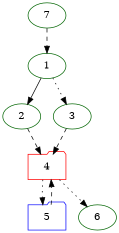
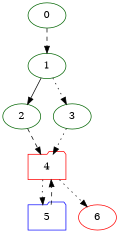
node "7": label "7" -> "0"
edge "3" -> "4": style dashed -> dotted
node "6": color darkgreen -> red
